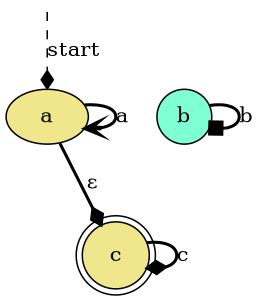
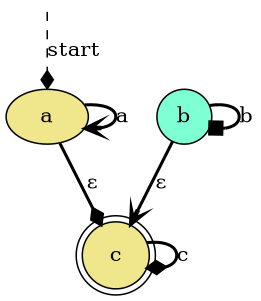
edge "b" -> "c": added, label "ε"
